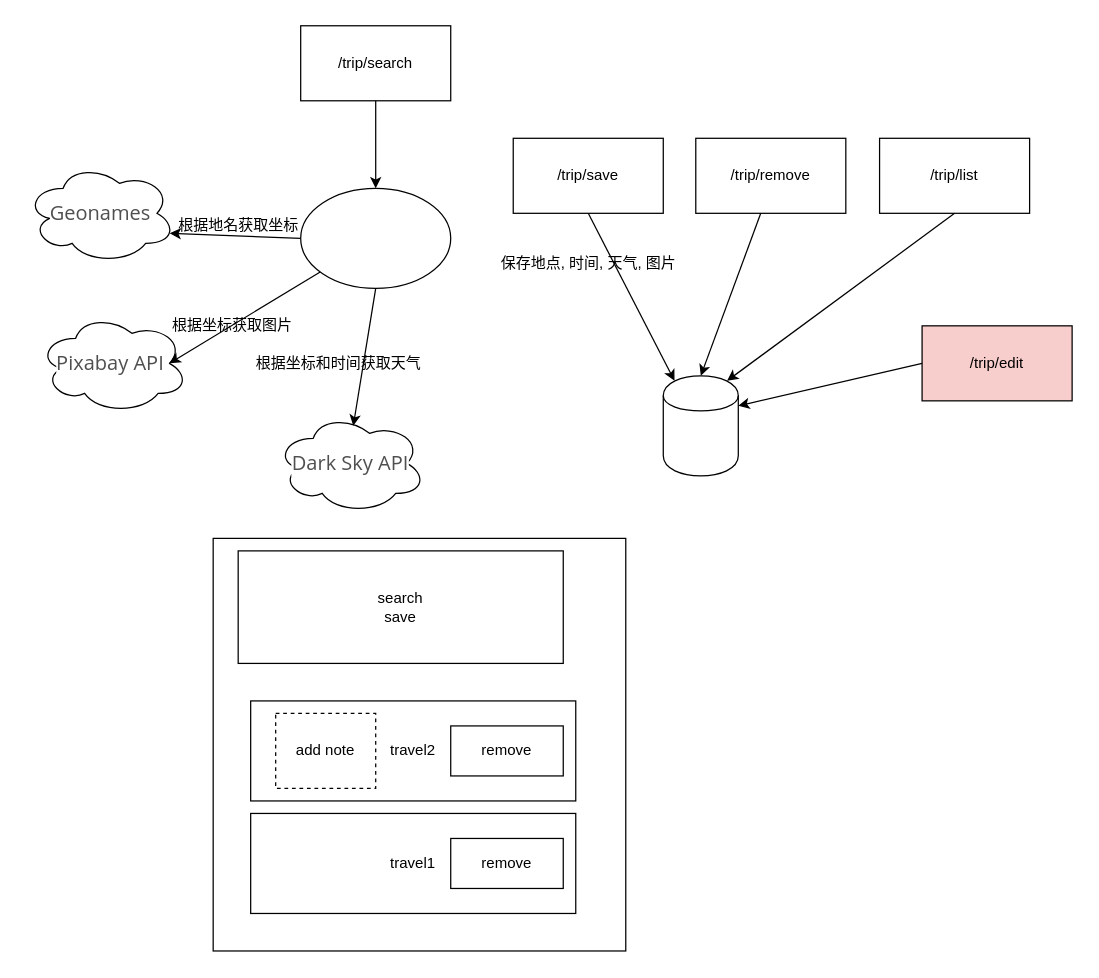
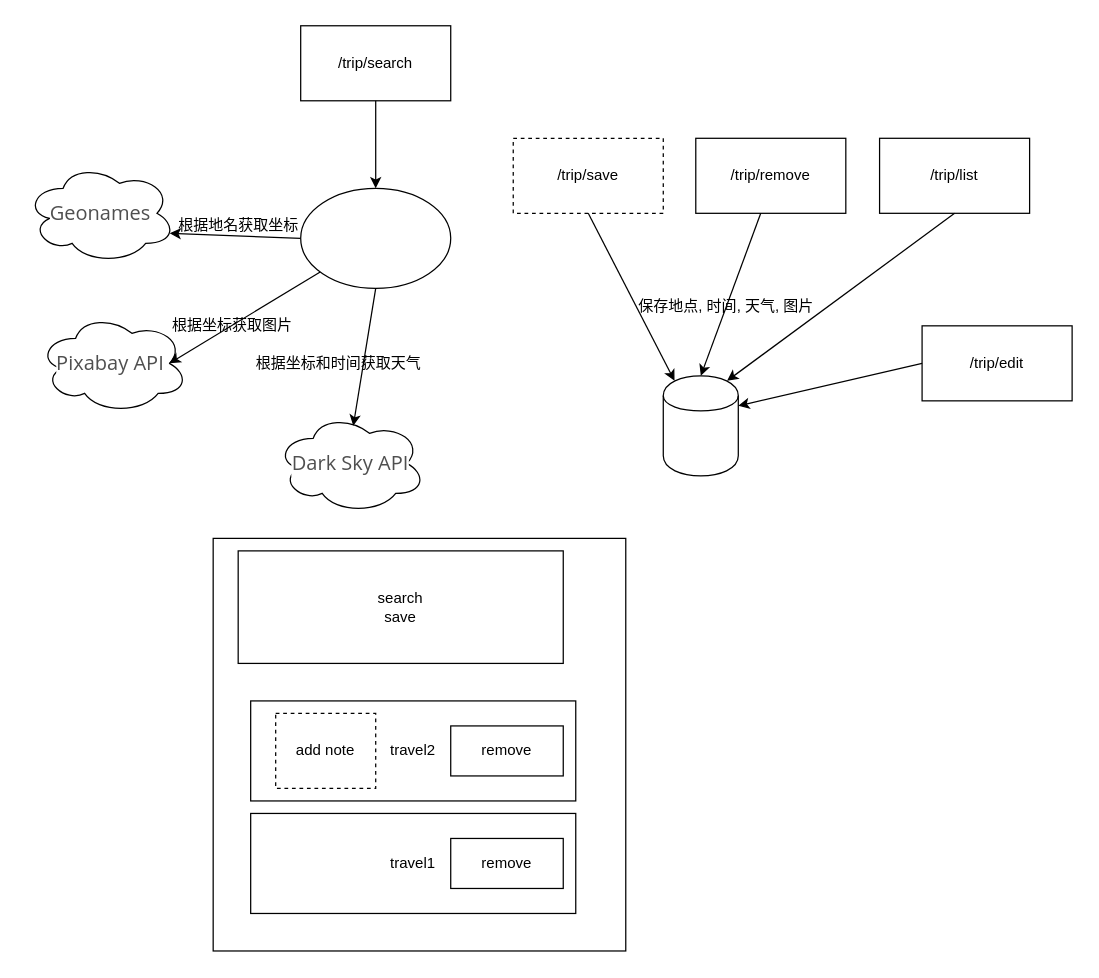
node "/trip/save": style solid -> dashed
node "保存地点, 时间, 天气, 图片": moved (588, 263) -> (726, 307)
node "/trip/edit": fillcolor #f8cecc -> #ffffff
